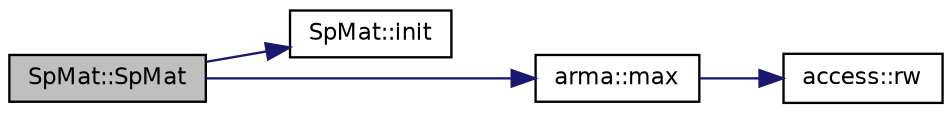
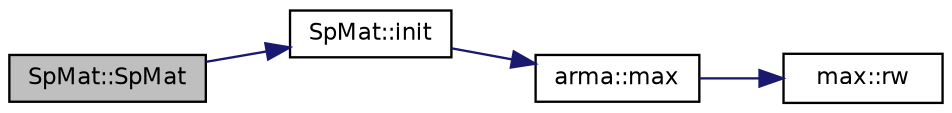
edge "SpMat::SpMat" -> "arma::max": now "SpMat::init" -> "arma::max"
node "access::rw": label "access::rw" -> "max::rw"
